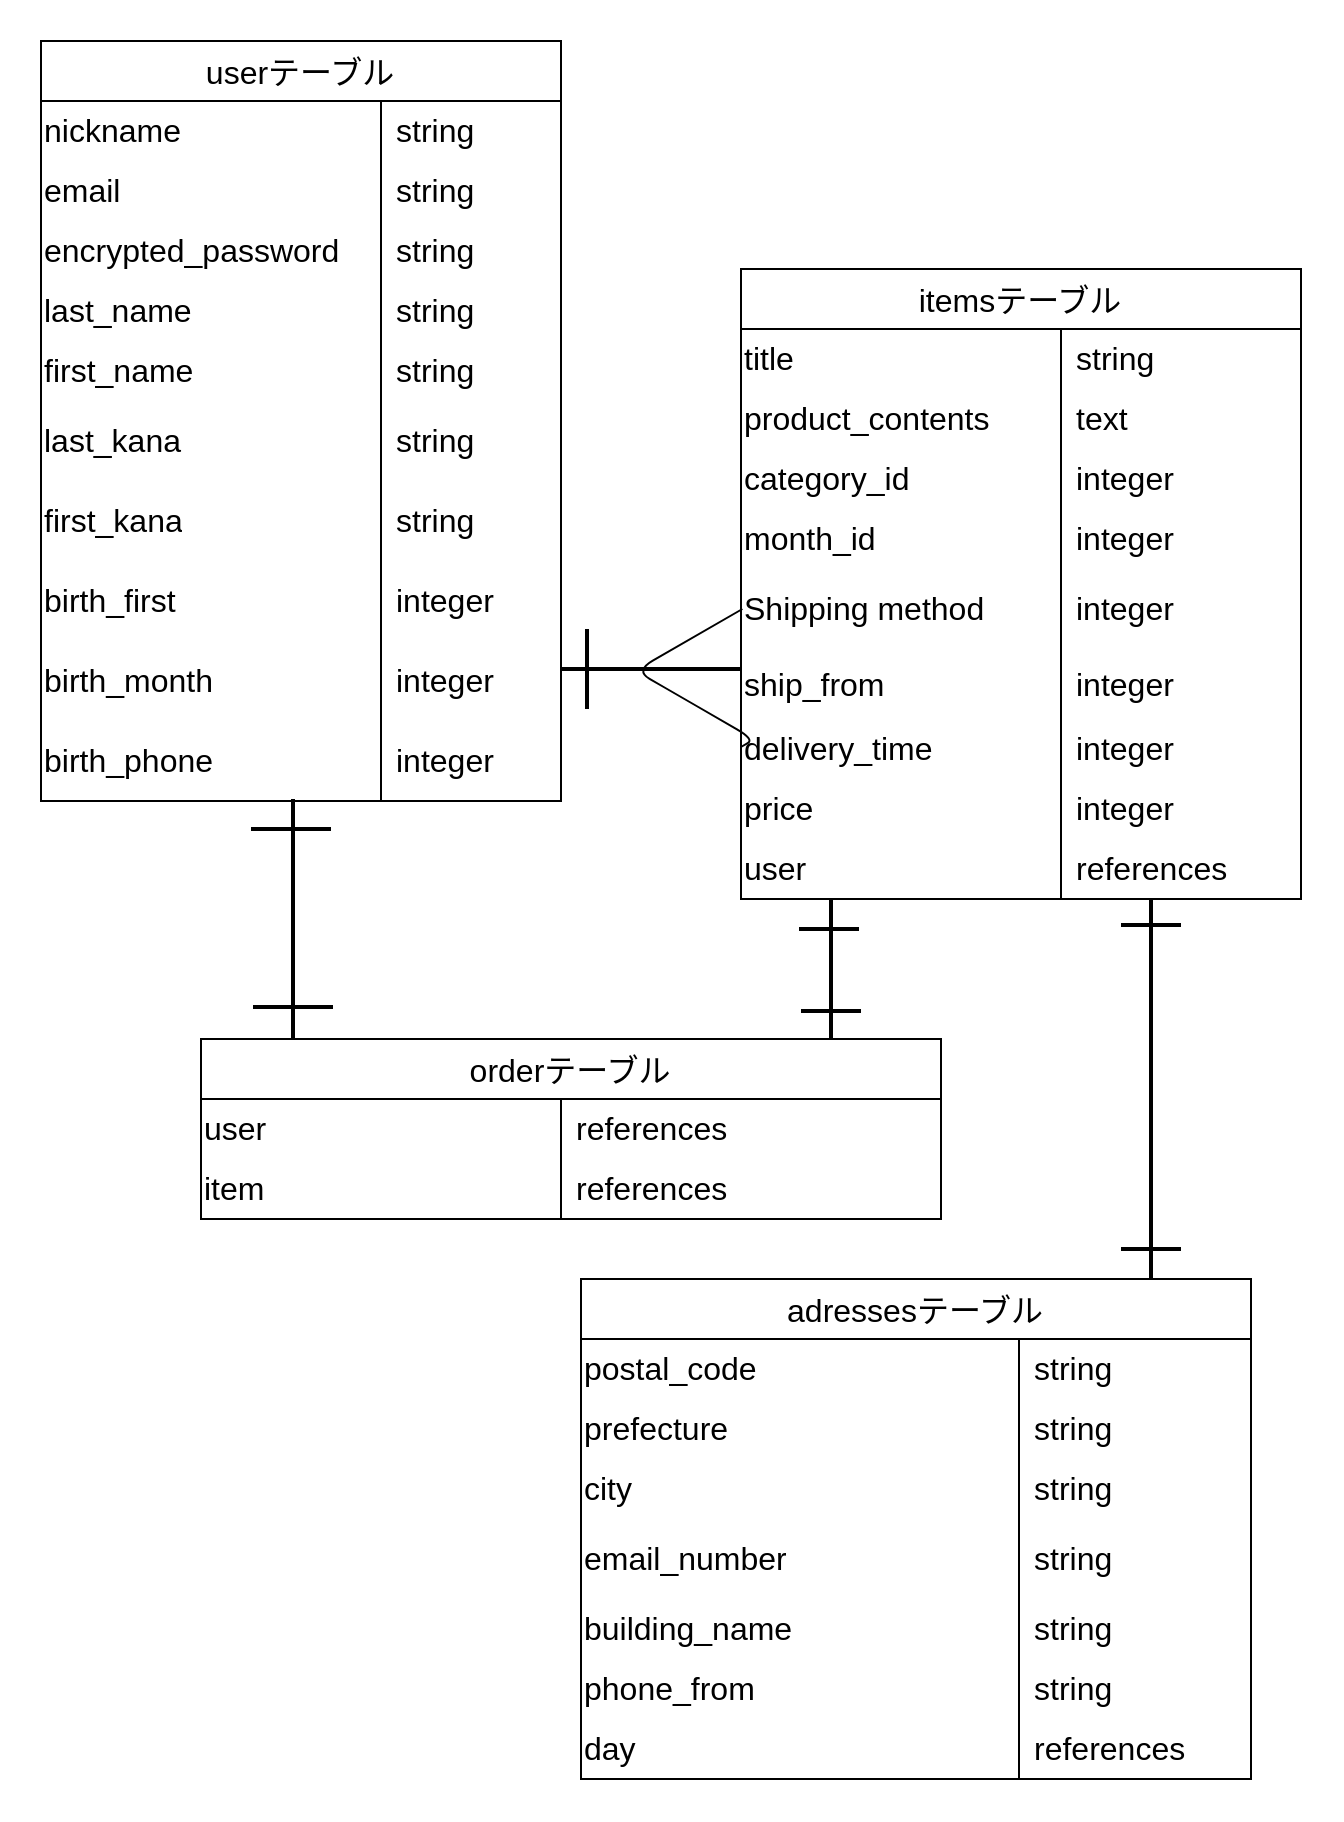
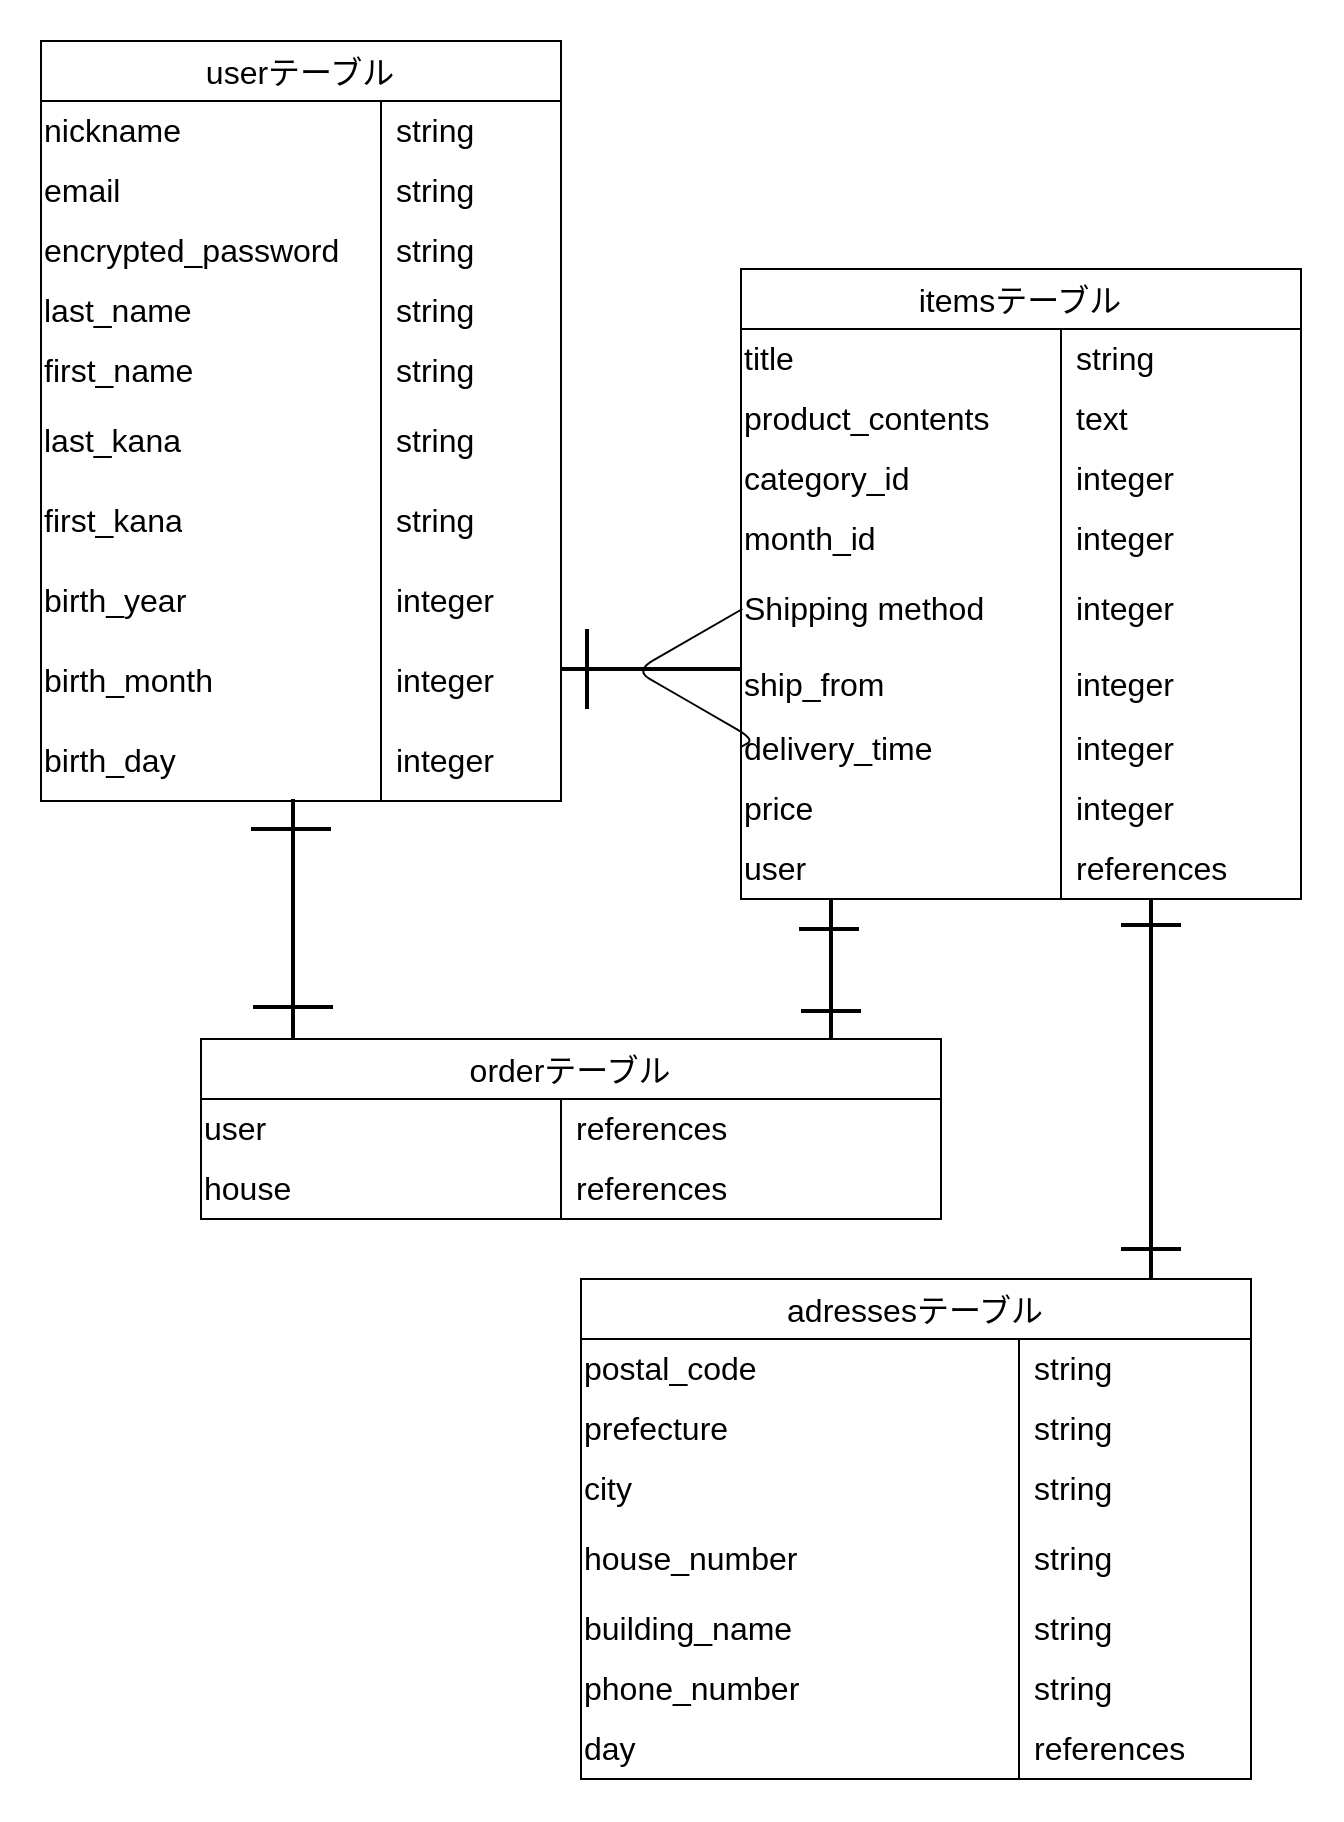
node "birth_first": label "birth_first" -> "birth_year"
node "birth_phone": label "birth_phone" -> "birth_day"
node "item": label "item" -> "house"
node "email_number": label "email_number" -> "house_number"
node "phone_from": label "phone_from" -> "phone_number"
